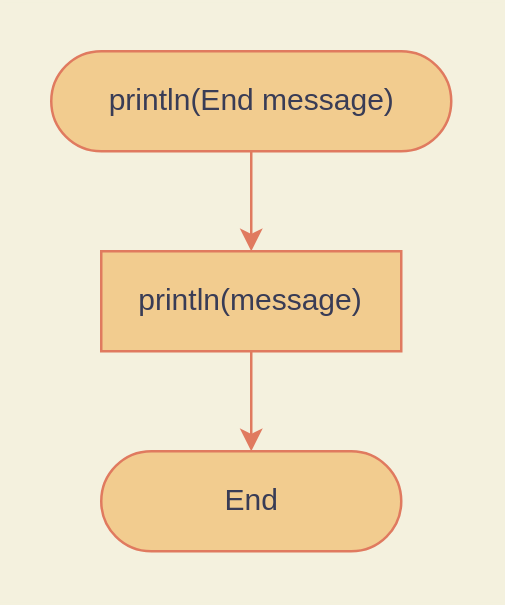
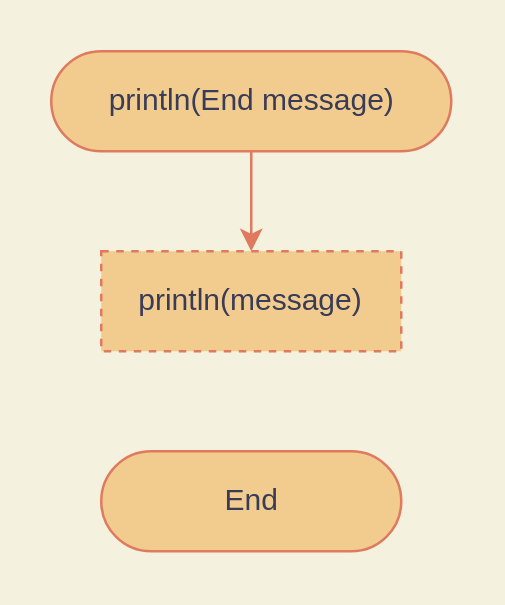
node "println(message)": style solid -> dashed
edge "println(message)" -> "End": removed
